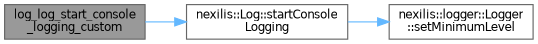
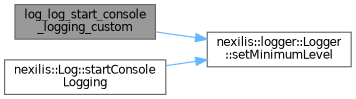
edge "log_log_start_console _logging_custom" -> "nexilis::Log::startConsole Logging": now "log_log_start_console _logging_custom" -> "nexilis::logger::Logger ::setMinimumLevel"
